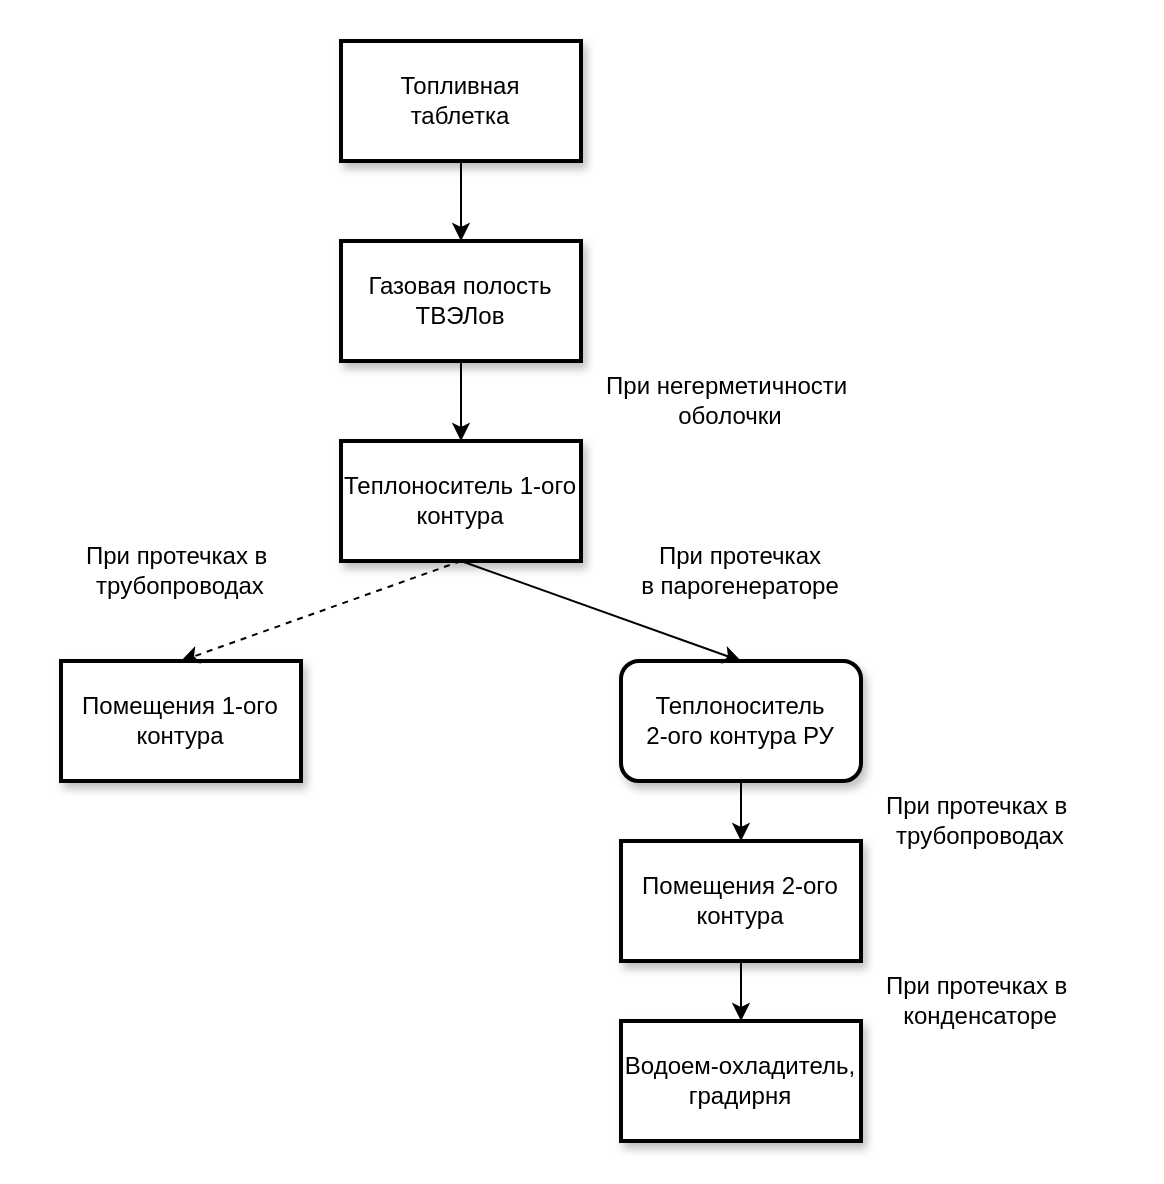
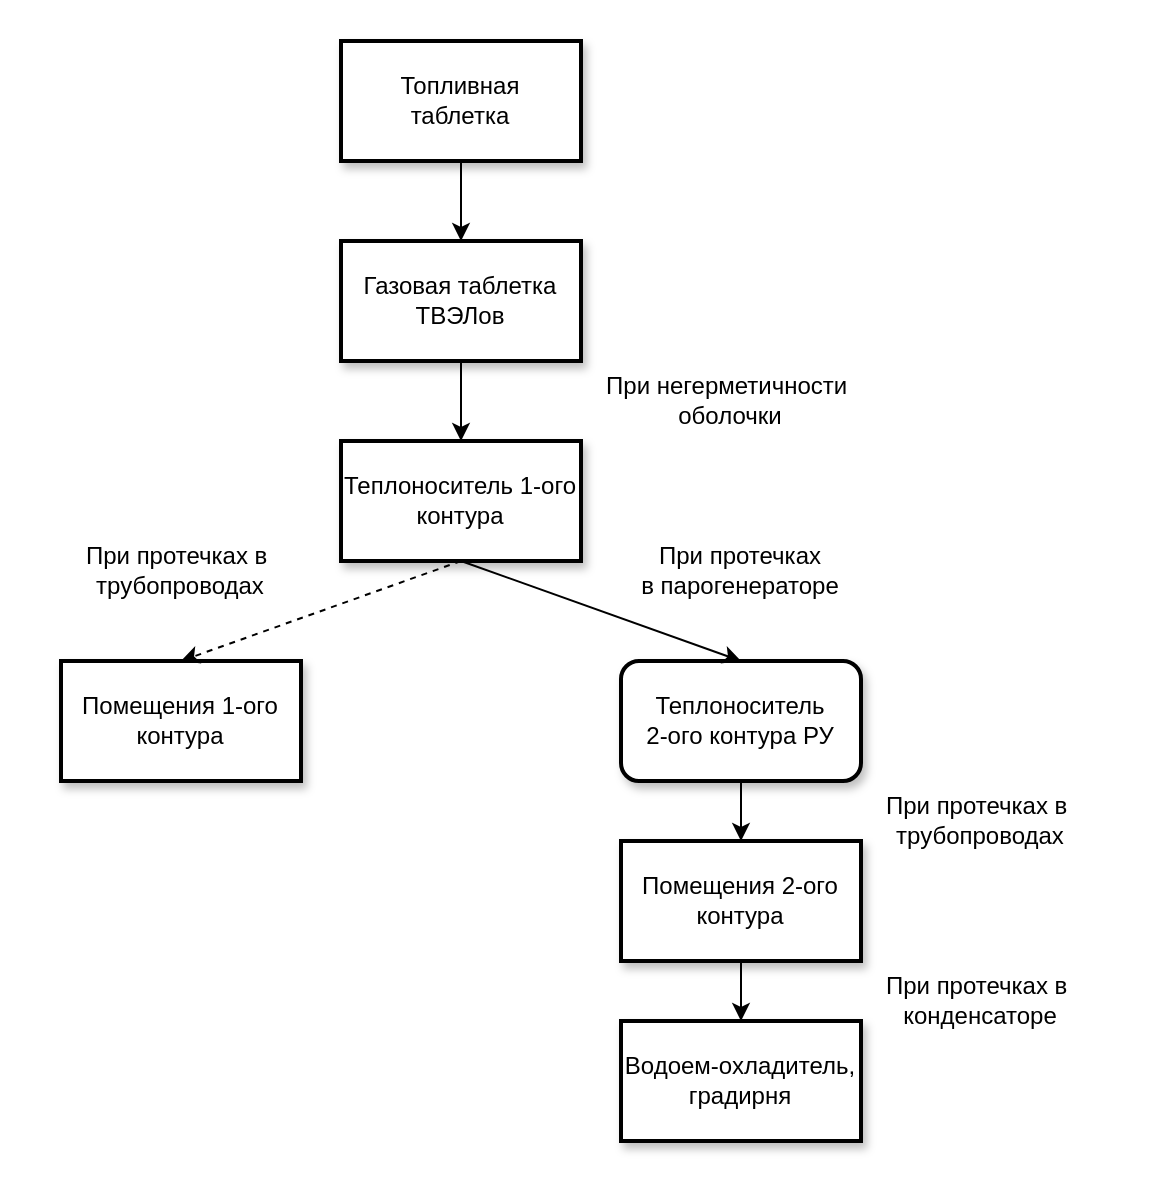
node "Газовая полость ТВЭЛов": label "Газовая полость ТВЭЛов" -> "Газовая таблетка ТВЭЛов"
